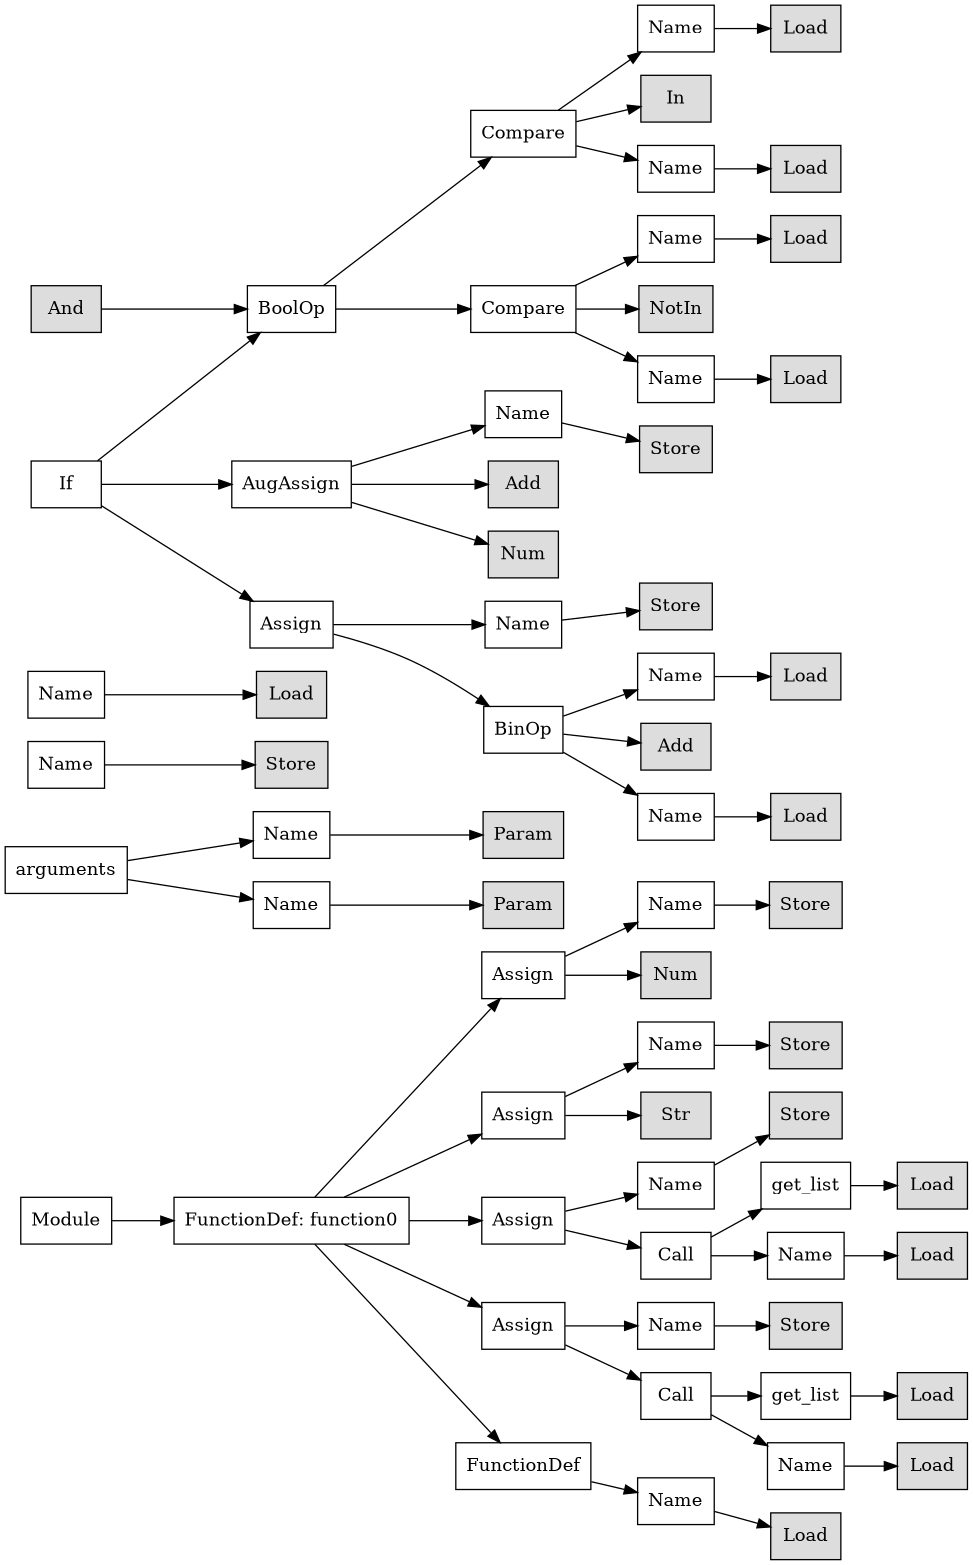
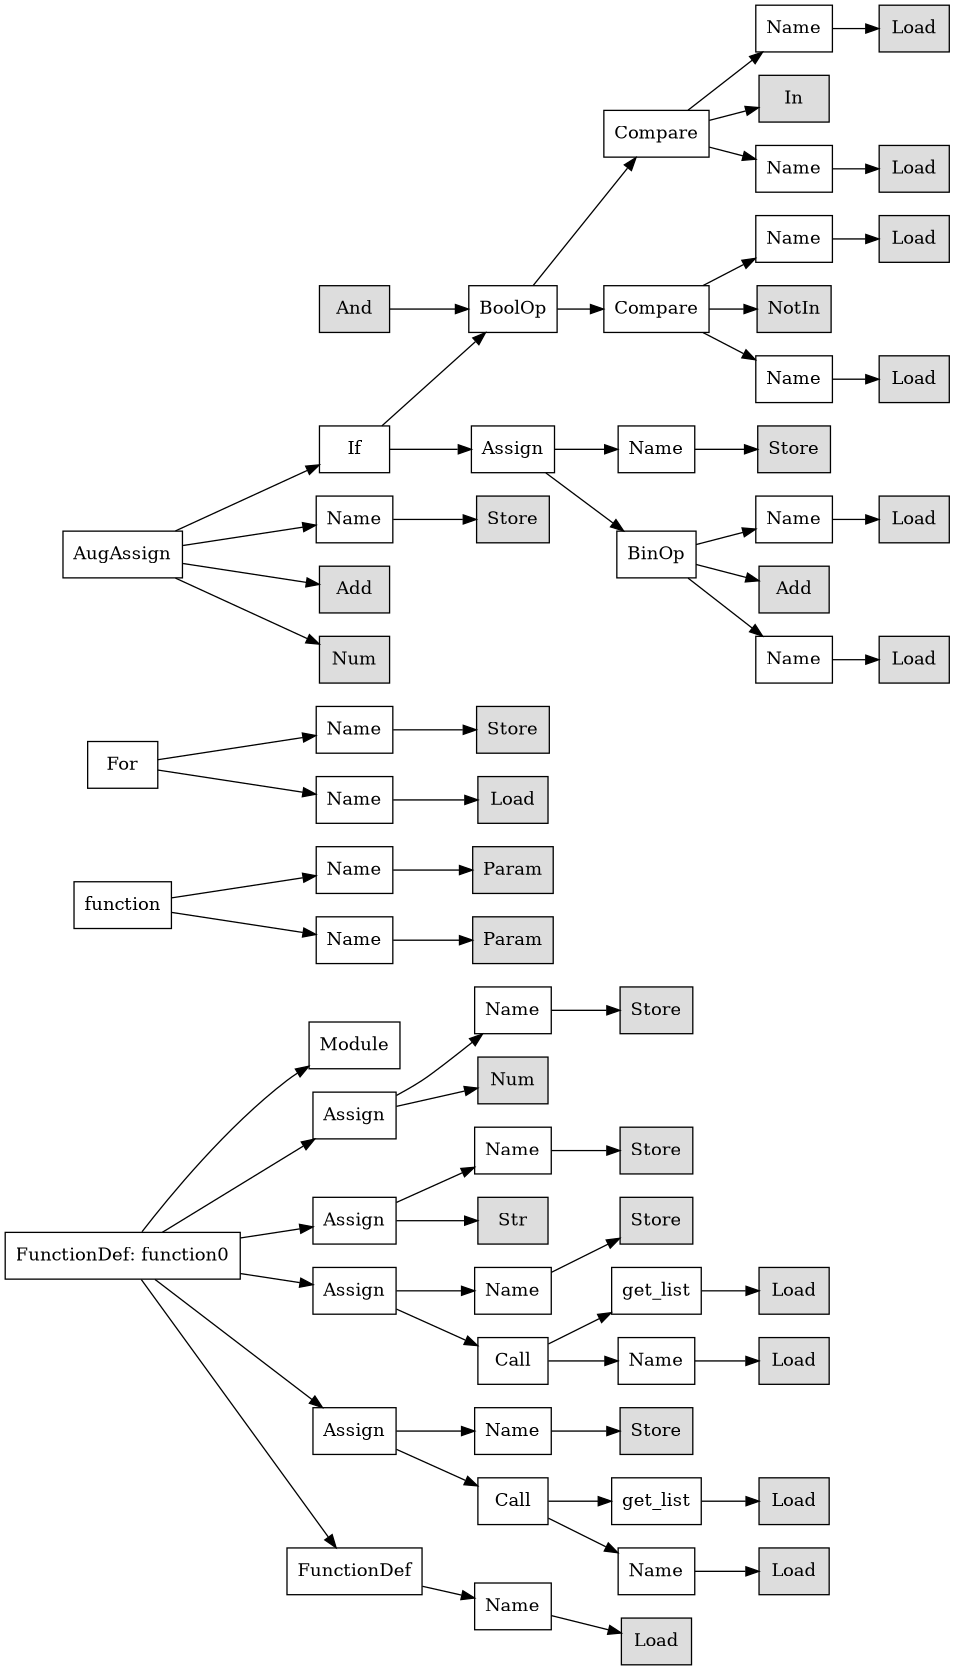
edge "If" -> "AugAssign": reversed
node "For": added
node "arguments": label "arguments" -> "function"
edge "Module" -> "FunctionDef: function0": reversed
